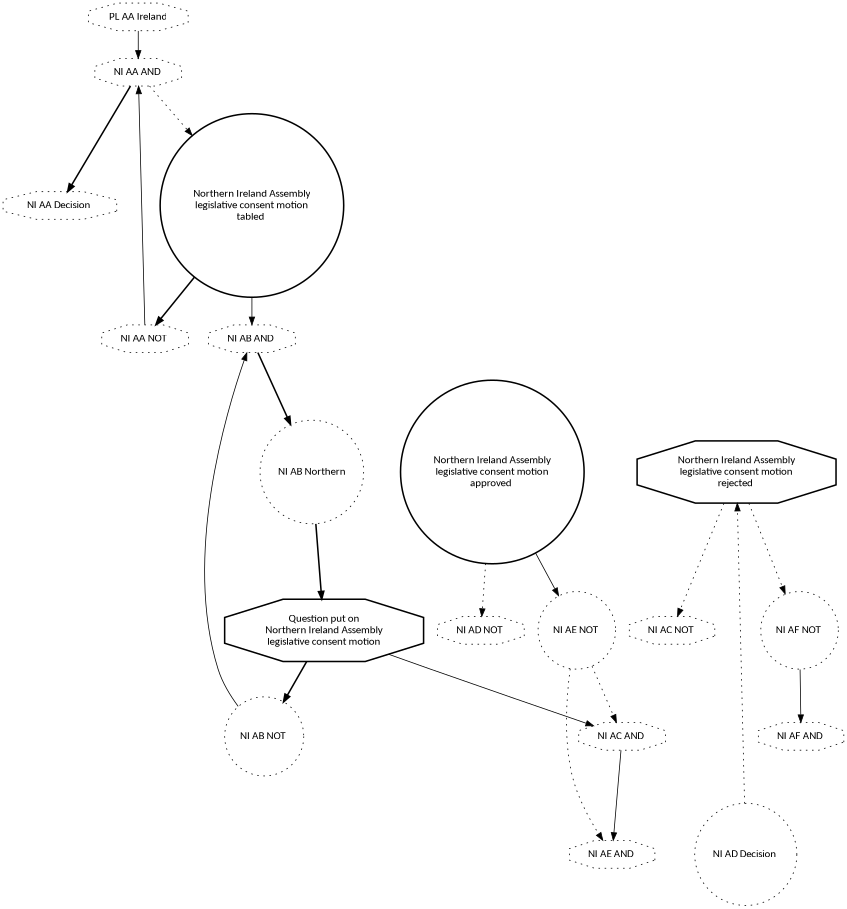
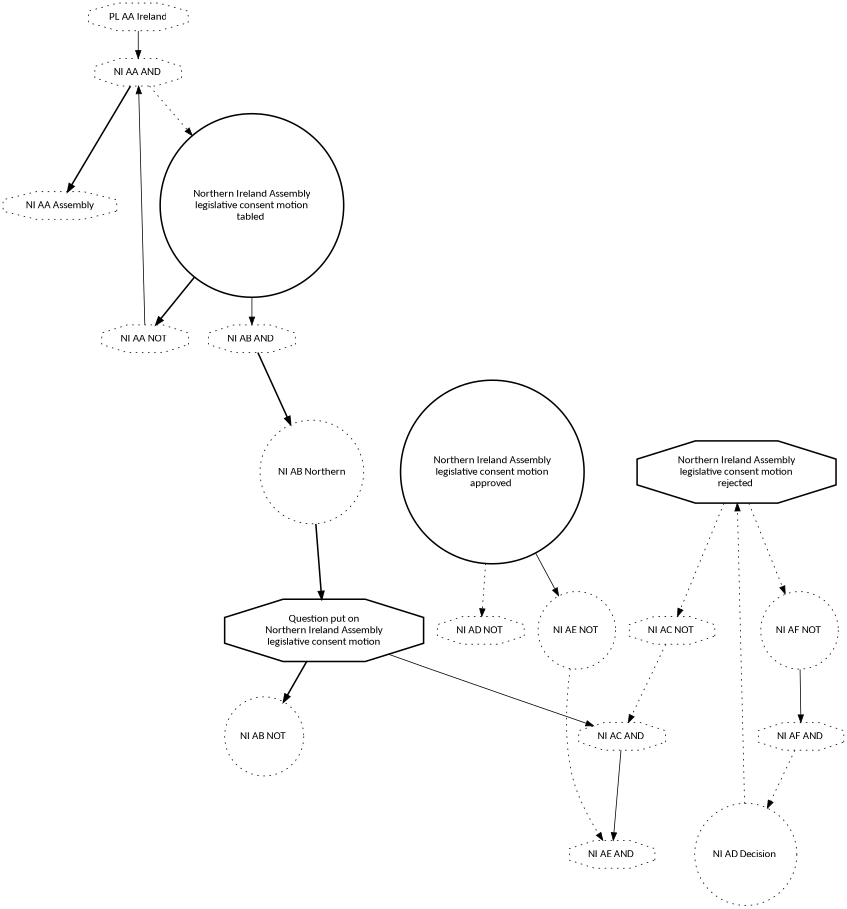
node "NI AA Decision": label "NI AA Decision" -> "NI AA Assembly"
edge "NI AB NOT" -> "NI AB AND": removed
edge "NI AE NOT" -> "NI AC AND": now "NI AC NOT" -> "NI AC AND"
edge "NI AF AND" -> "NI AD Decision": added
